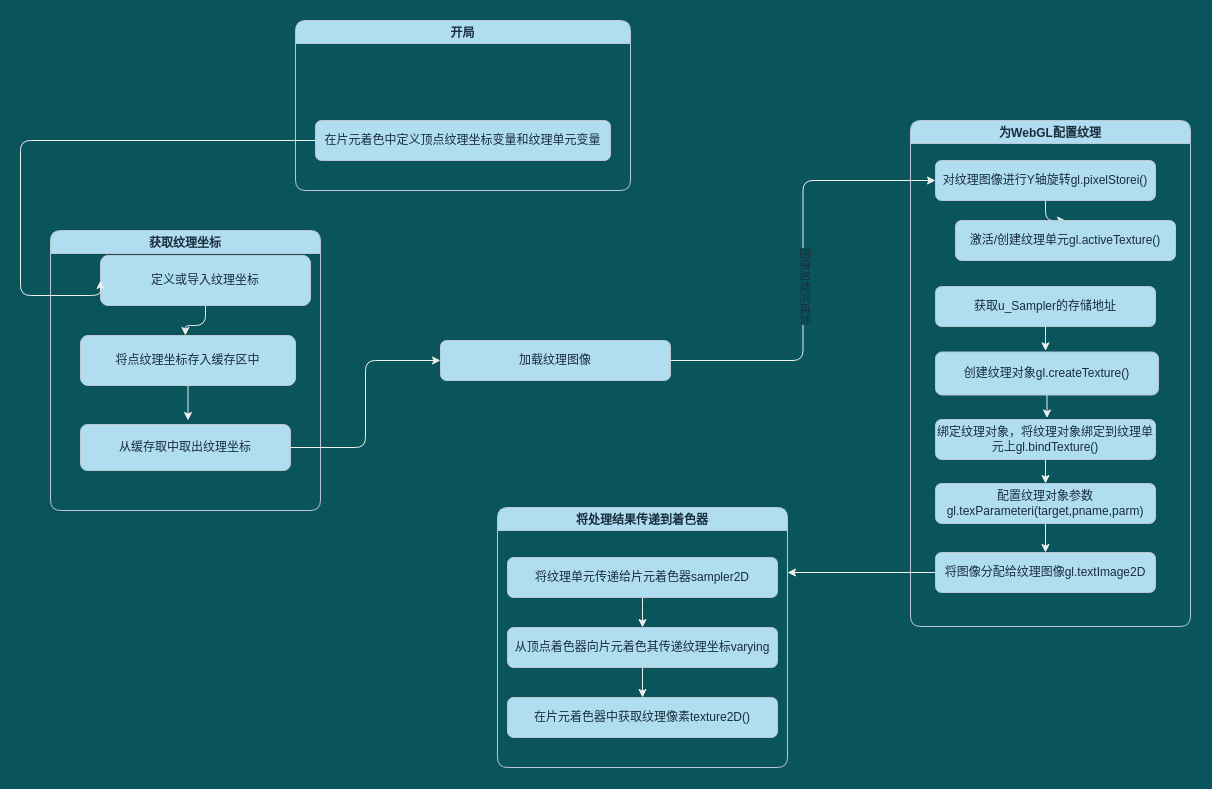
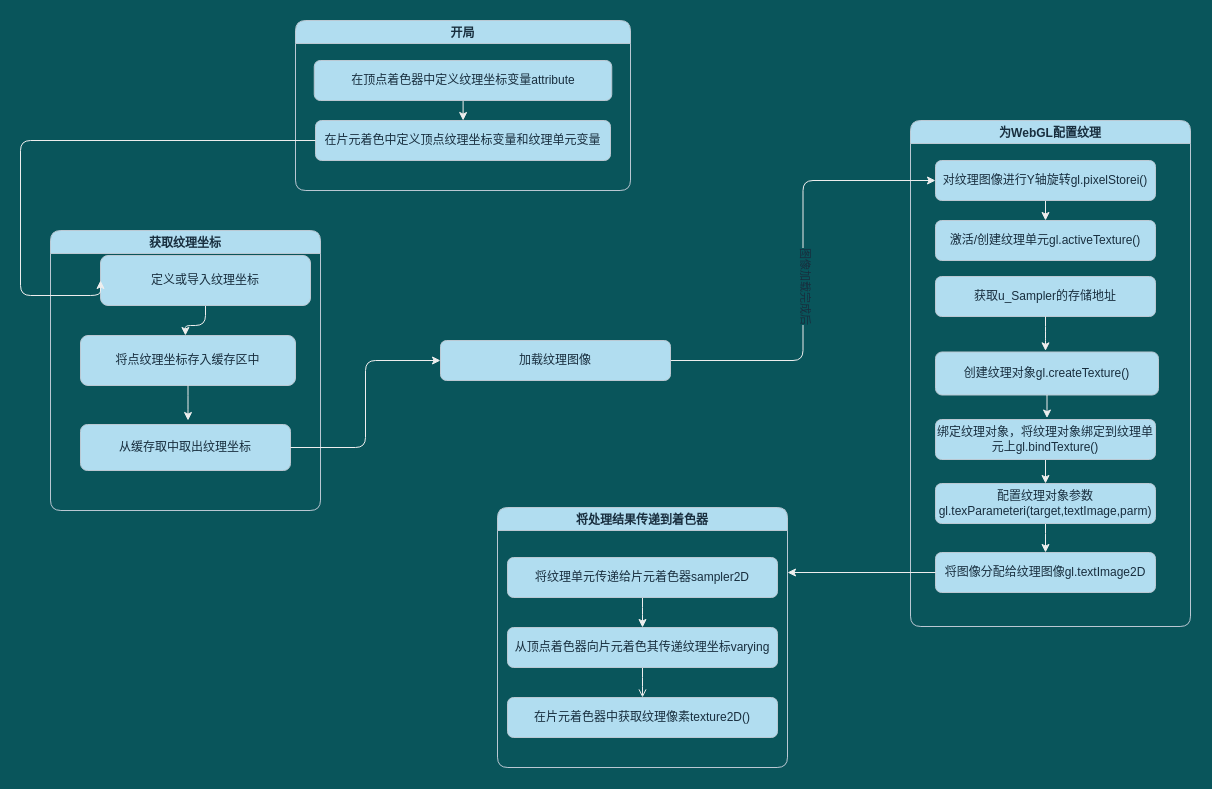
node "在顶点着色器中定义纹理坐标变量attribute": added
edge "在顶点着色器中定义纹理坐标变量attribute" -> "在片元着色中定义顶点纹理坐标变量和纹理单元变量": added
node "激活/创建纹理单元gl.activeTexture()": moved (1066, 241) -> (1046, 241)
node "获取u_Sampler的存储地址": moved (1046, 307) -> (1046, 297)
node "配置纹理对象参数gl.texParameteri(target,pname,parm)": label "配置纹理对象参数gl.texParameteri(target,pname,parm)" -> "配置纹理对象参数gl.texParameteri(target,textImage,parm)"
edge "从顶点着色器向片元着色其传递纹理坐标varying" -> "在片元着色器中获取纹理像素texture2D()": arrowhead classic -> open
